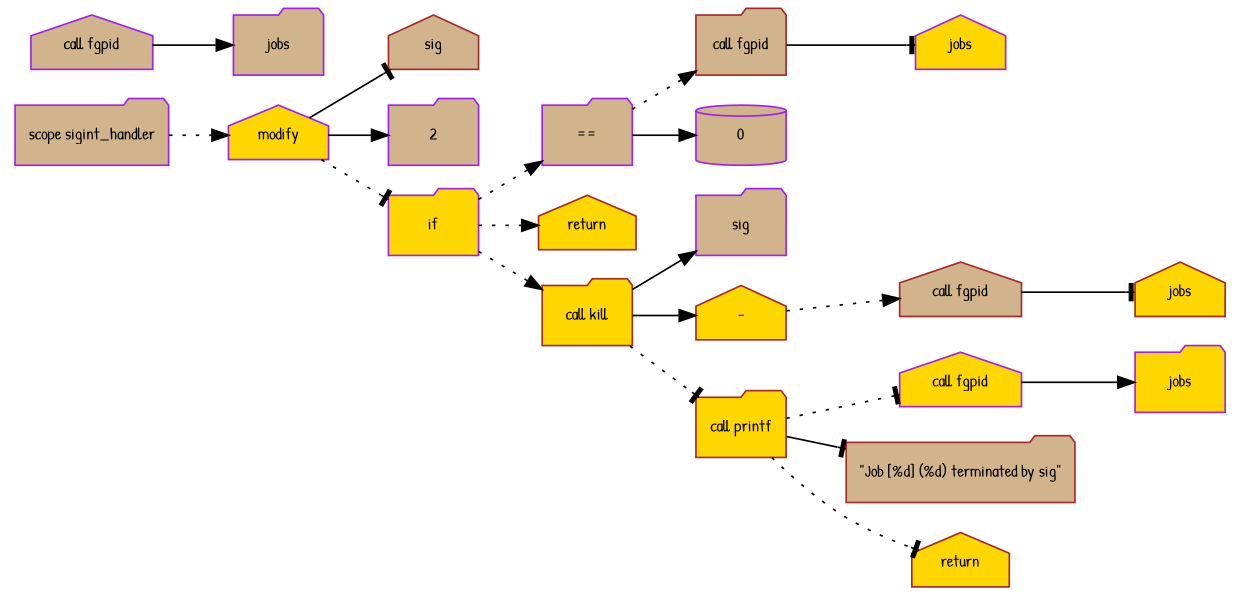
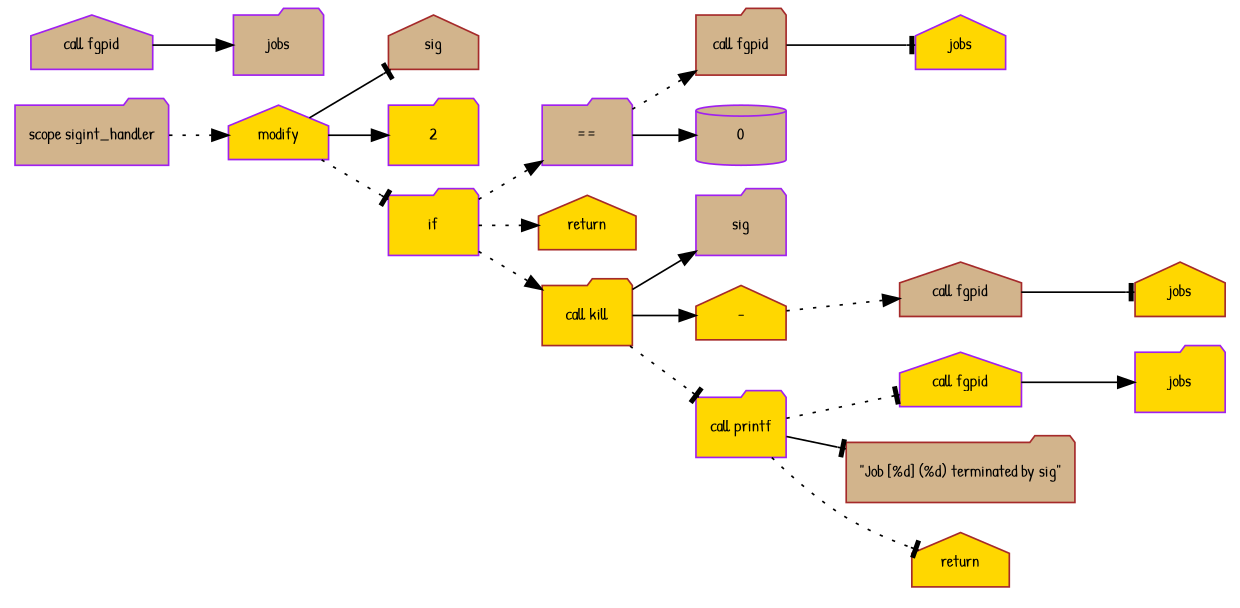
node "2": fillcolor tan -> gold
node "call printf": color brown -> purple
